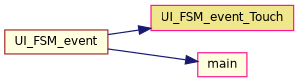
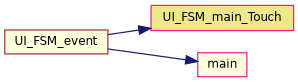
node "UI_FSM_event_Touch": label "UI_FSM_event_Touch" -> "UI_FSM_main_Touch"
